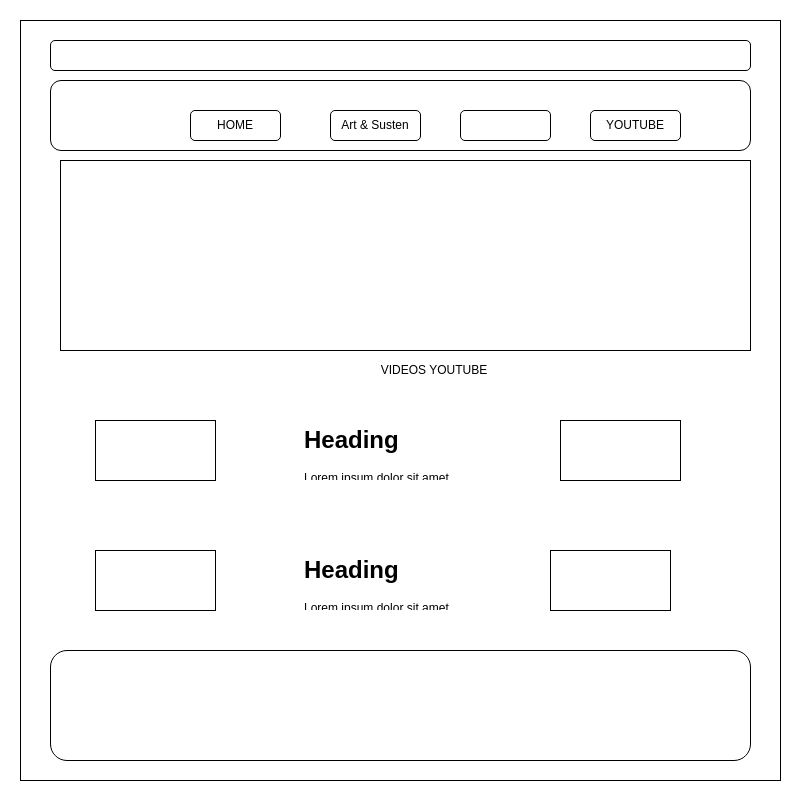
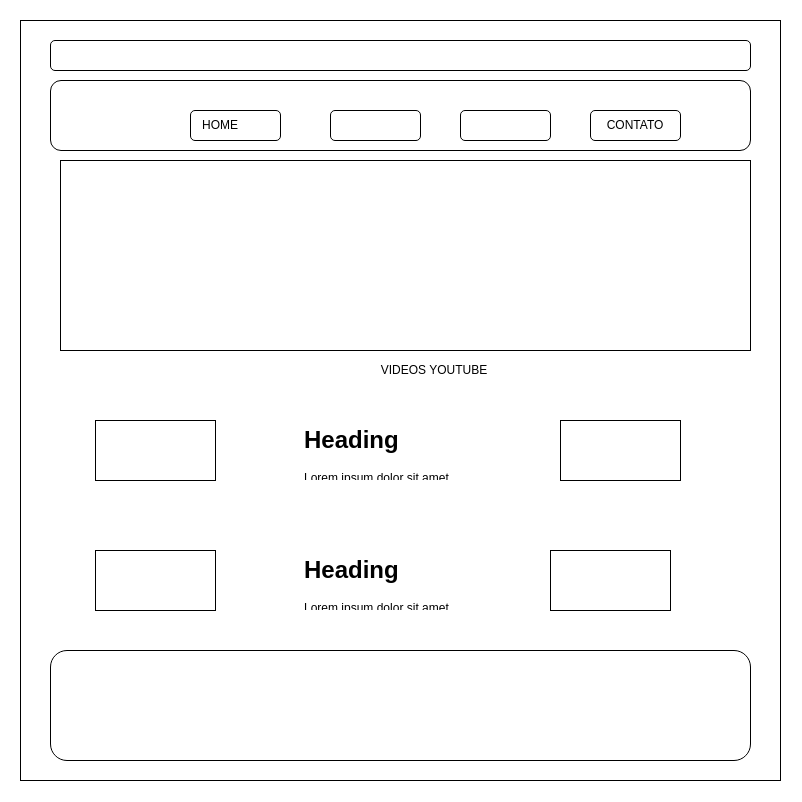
node "HOME": moved (236, 126) -> (221, 126)
node "Art & Susten": removed
node "YOUTUBE": label "YOUTUBE" -> "CONTATO"
